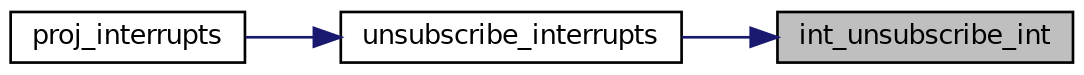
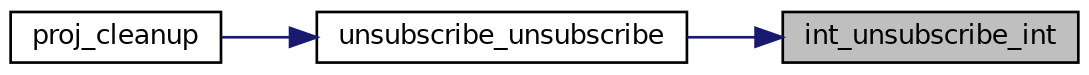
node "proj_interrupts": label "proj_interrupts" -> "proj_cleanup"
node "unsubscribe_interrupts": label "unsubscribe_interrupts" -> "unsubscribe_unsubscribe"
